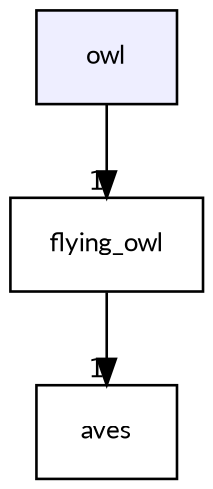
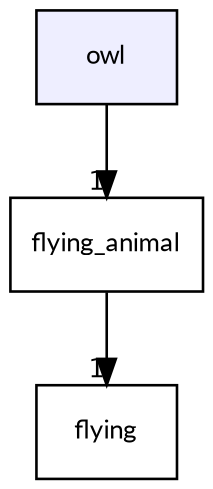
node "flying_owl": label "flying_owl" -> "flying_animal"
node "aves": label "aves" -> "flying"
